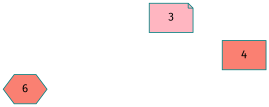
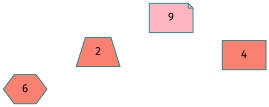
node "3": label "3" -> "9"
node "2": added
